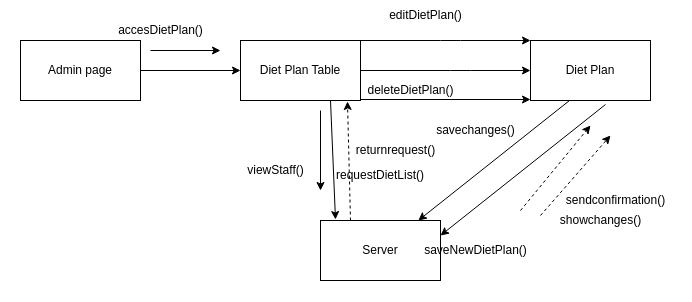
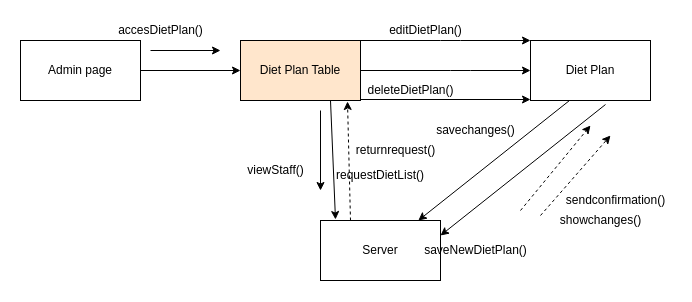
node "editDietPlan()": moved (426, 16) -> (426, 31)
node "Diet Plan Table": fillcolor #ffffff -> #ffe6cc
